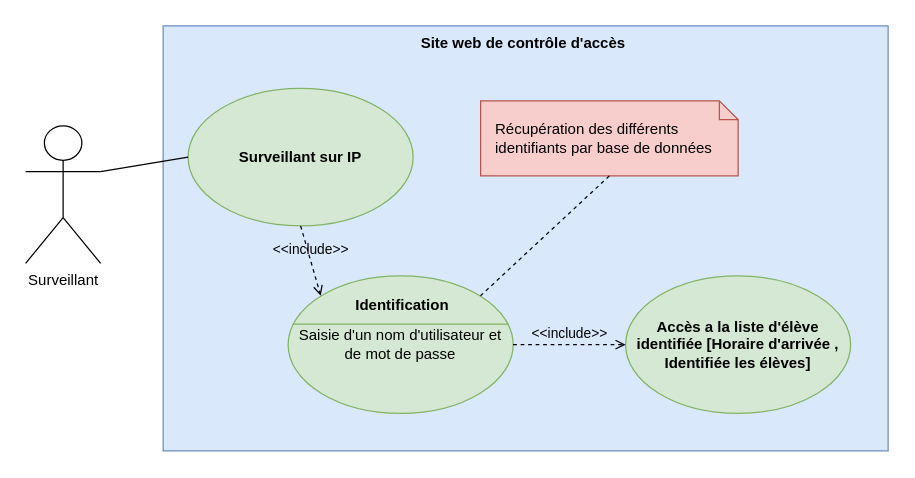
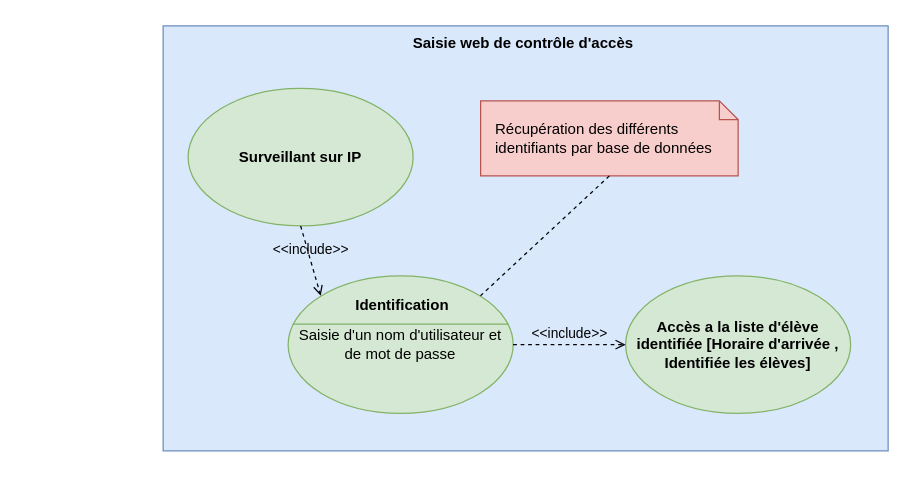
node "Site web de contrôle d'accès": label "Site web de contrôle d'accès" -> "Saisie web de contrôle d'accès"
edge "Surveillant sur IP" -- "Surveillant": removed
node "Surveillant": removed
